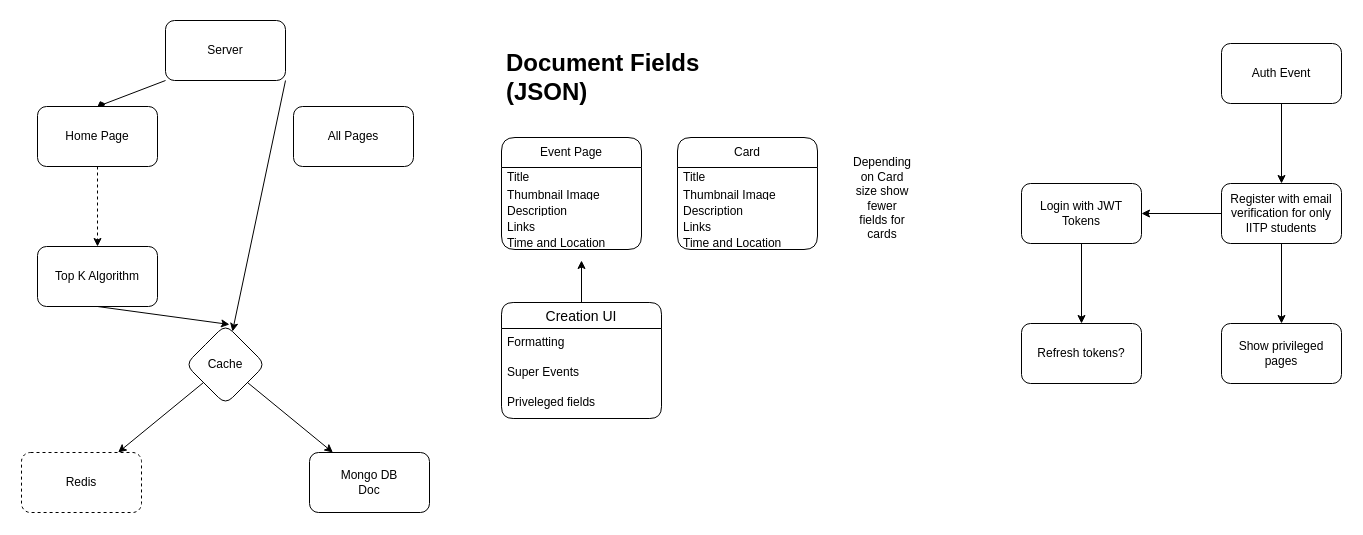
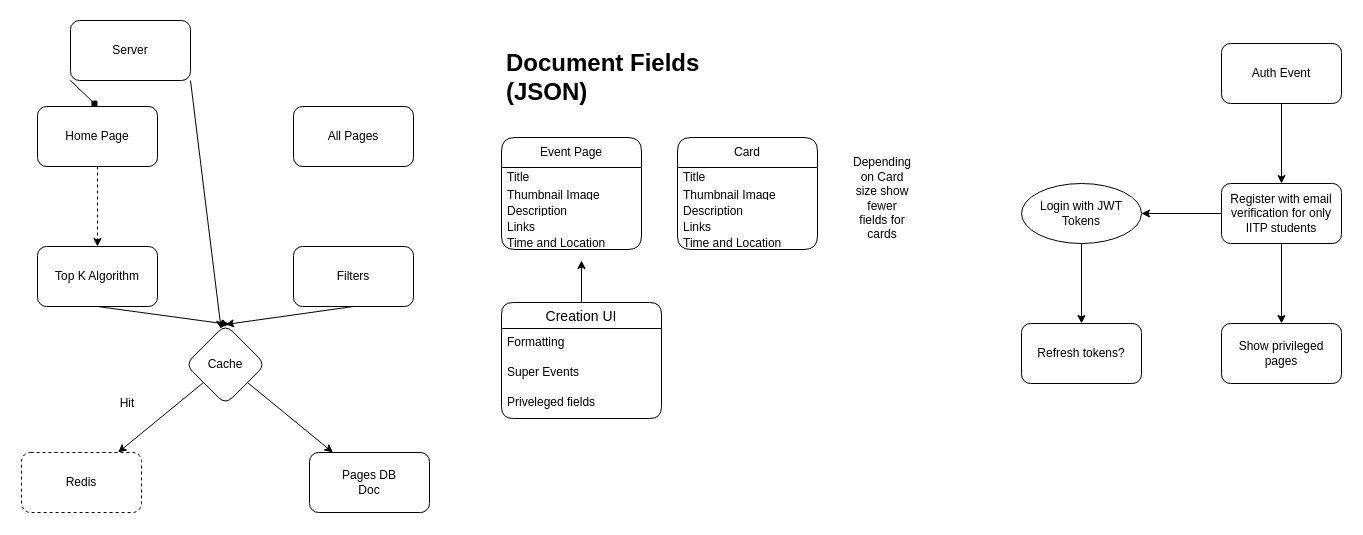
node "Server": moved (226, 51) -> (131, 51)
node "Login with JWT Tokens": shape rounded rectangle -> ellipse
node "Filters": added
edge "Filters" -> "Cache": added
node "Hit": added
node "Mongo DB Doc": label "Mongo DB Doc" -> "Pages DB Doc"
